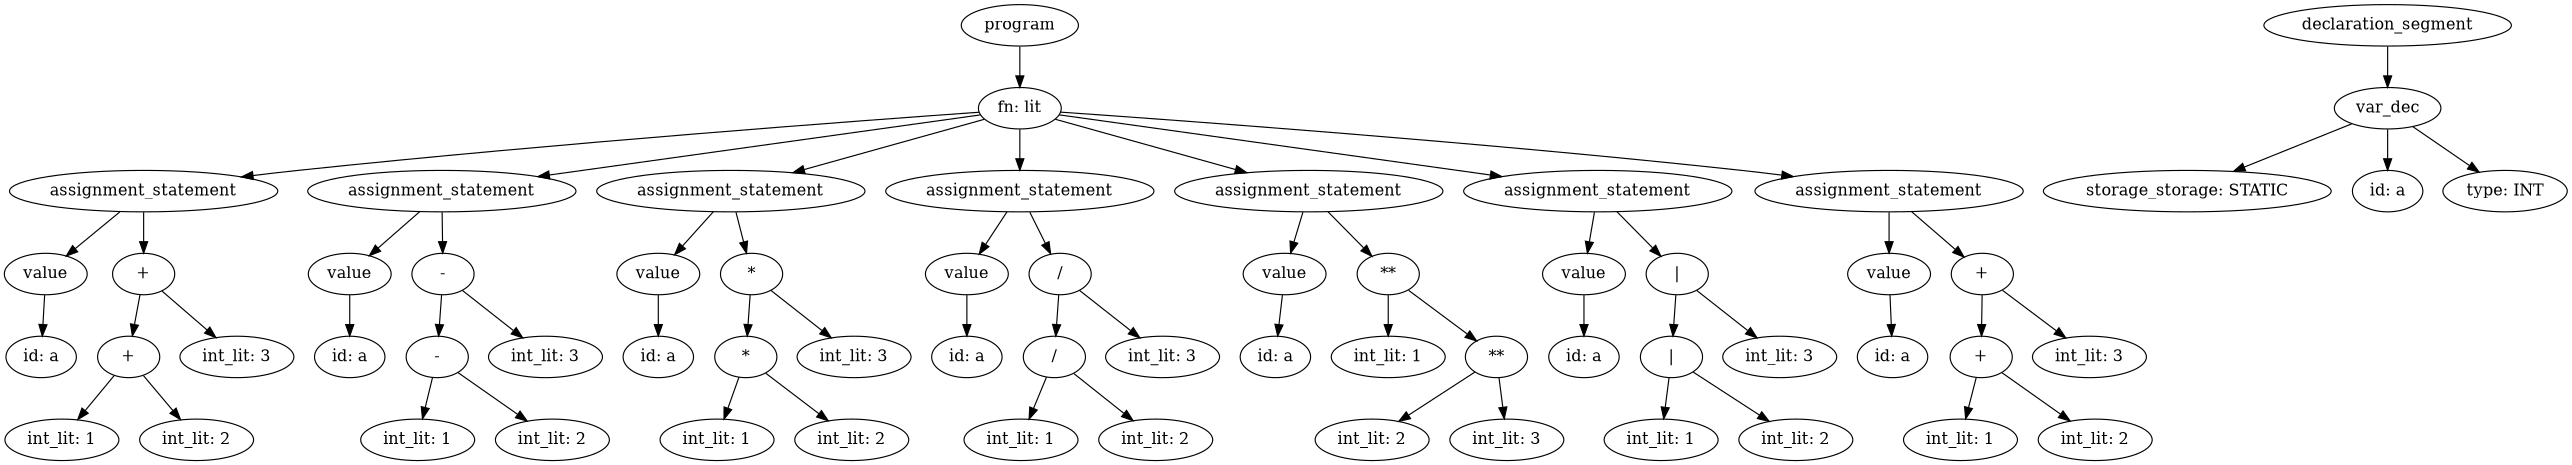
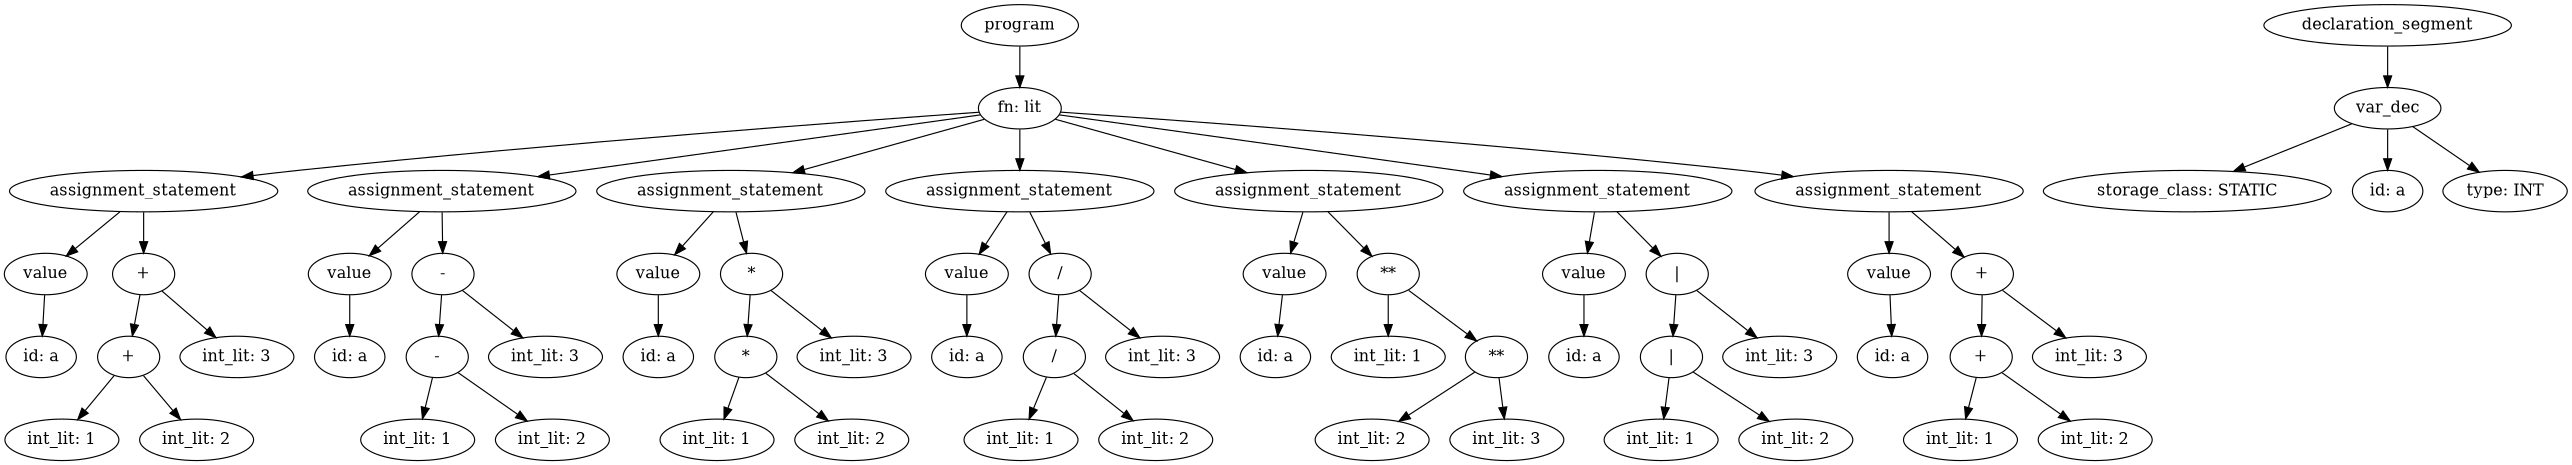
node "storage_storage: STATIC": label "storage_storage: STATIC" -> "storage_class: STATIC"
